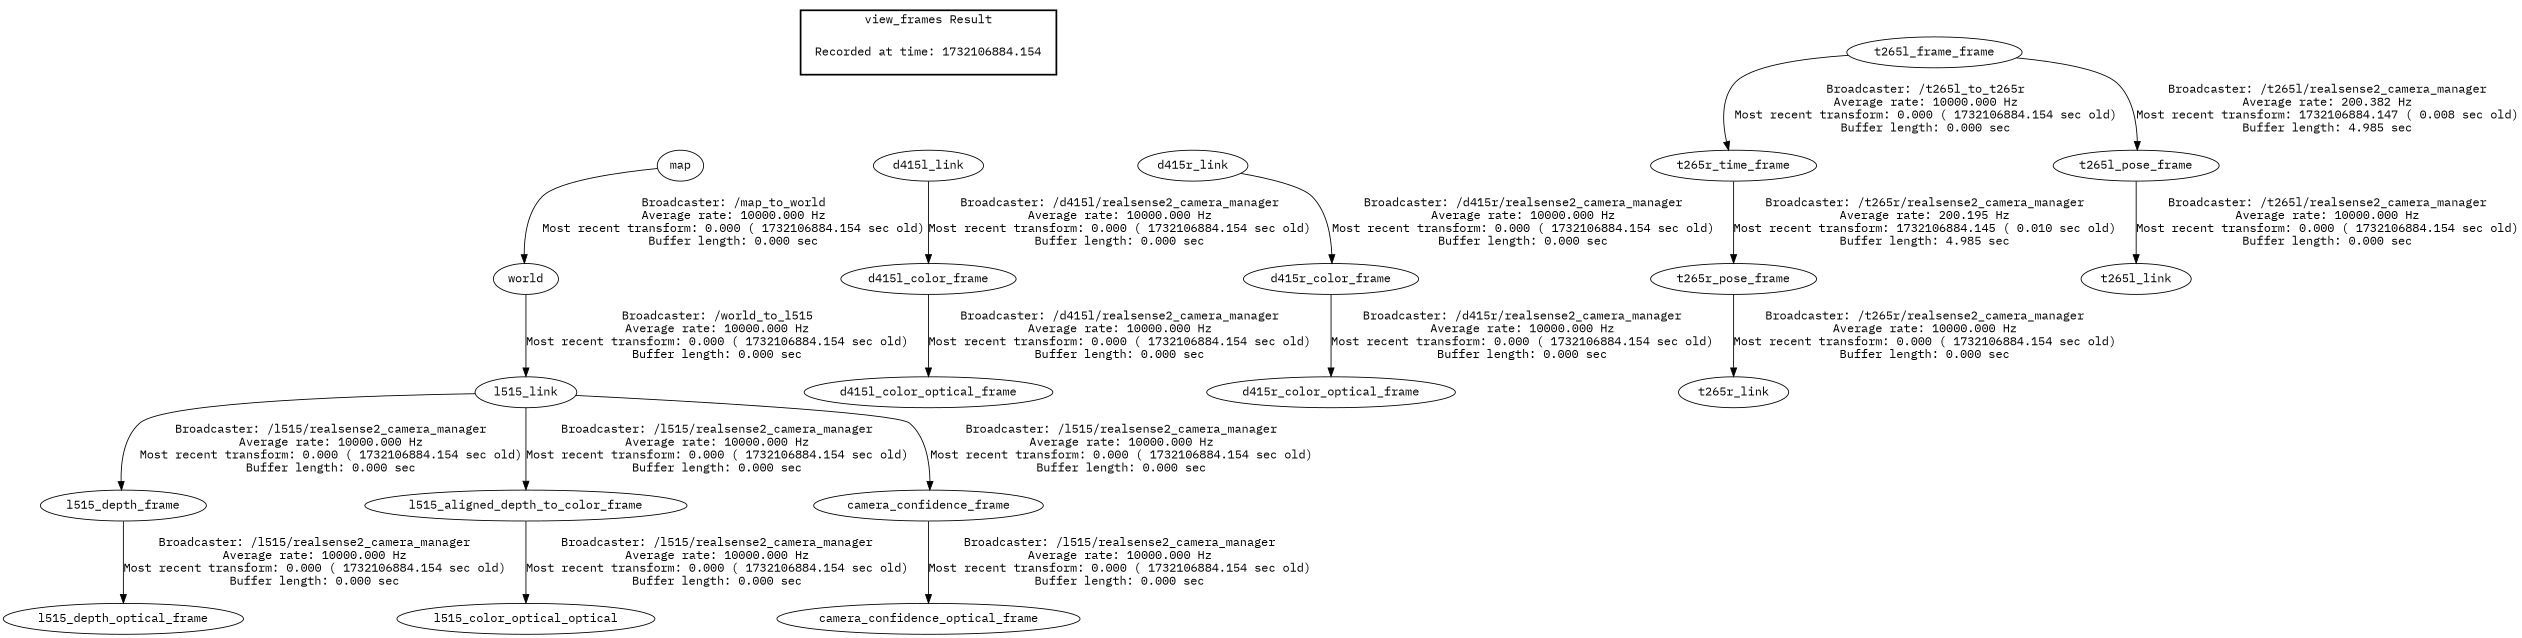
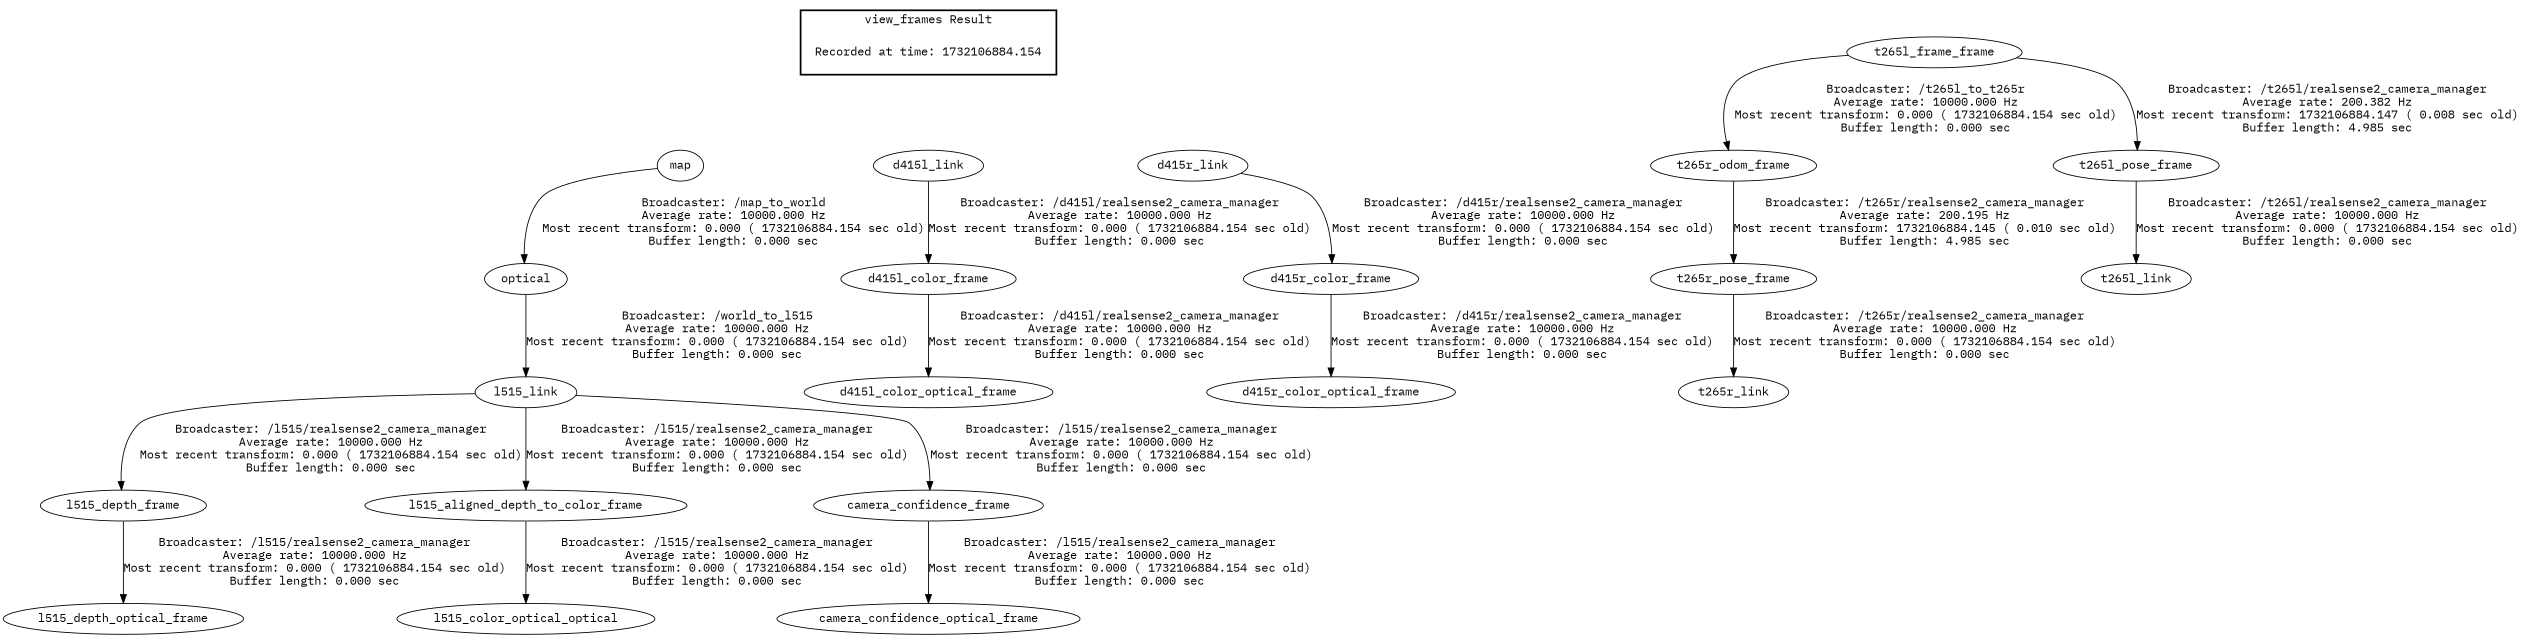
node "t265r_time_frame": label "t265r_time_frame" -> "t265r_odom_frame"
node "world": label "world" -> "optical"
